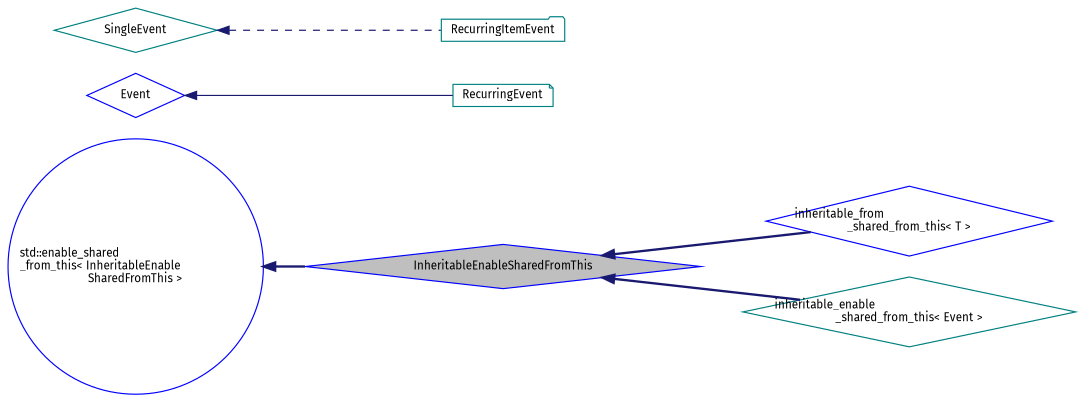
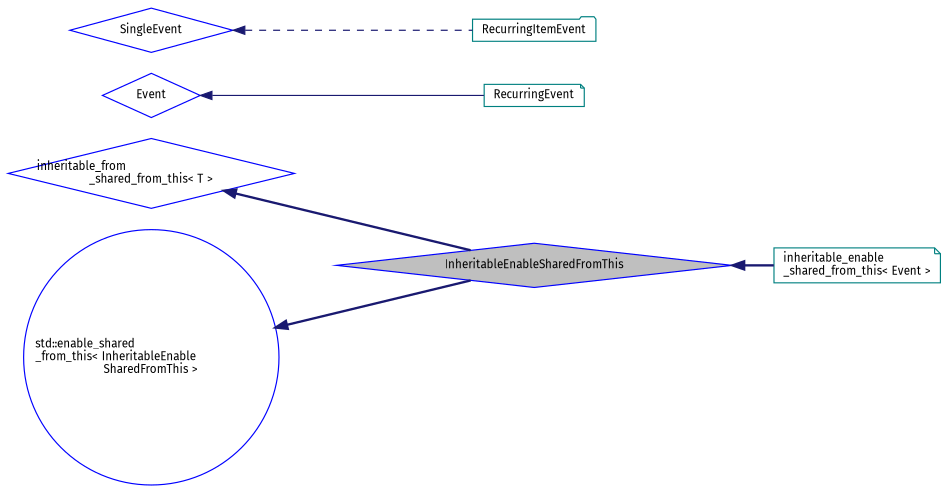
node "SingleEvent": color teal -> blue
edge "inheritable_from _shared_from_this< T >" -> "InheritableEnableSharedFromThis": reversed
node "inheritable_enable _shared_from_this< Event >": shape diamond -> note
